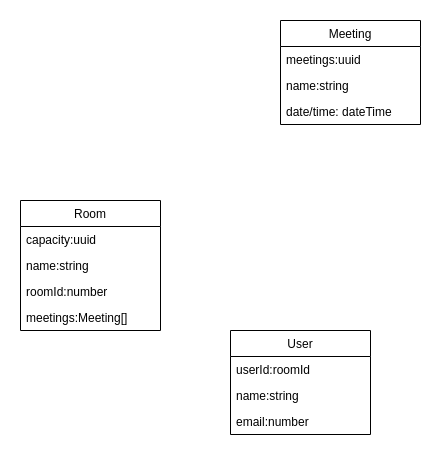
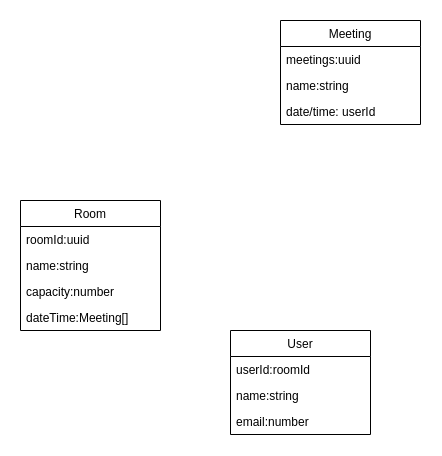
node "date/time: dateTime": label "date/time: dateTime" -> "date/time: userId"
node "capacity:uuid": label "capacity:uuid" -> "roomId:uuid"
node "roomId:number": label "roomId:number" -> "capacity:number"
node "meetings:Meeting[]": label "meetings:Meeting[]" -> "dateTime:Meeting[]"
